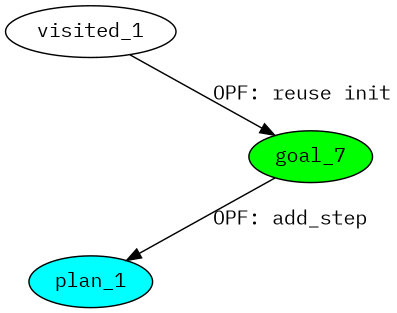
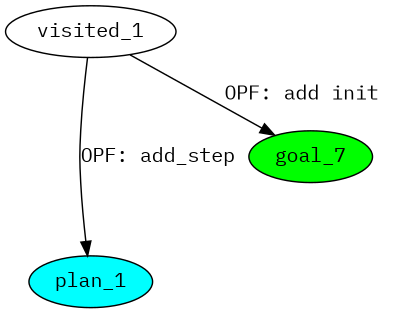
edge "visited_1" -> "goal_7": label "OPF: reuse init" -> "OPF: add init"
edge "goal_7" -> "plan_1": now "visited_1" -> "plan_1"
